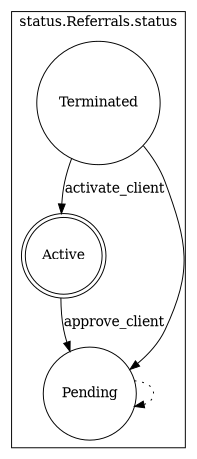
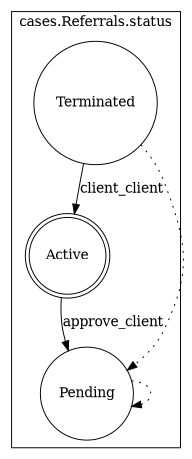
cluster "status.Referrals.status": label "status.Referrals.status" -> "cases.Referrals.status"
edge "Terminated" -> "Active": label "activate_client" -> "client_client"
edge "Terminated" -> "Pending": style solid -> dotted
